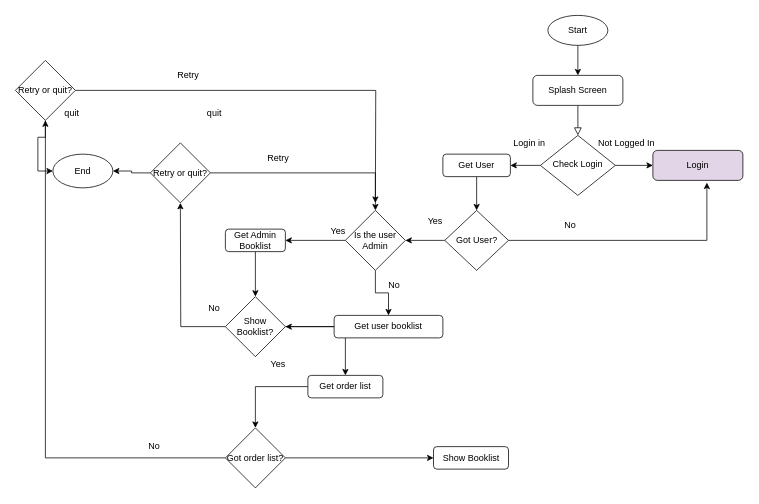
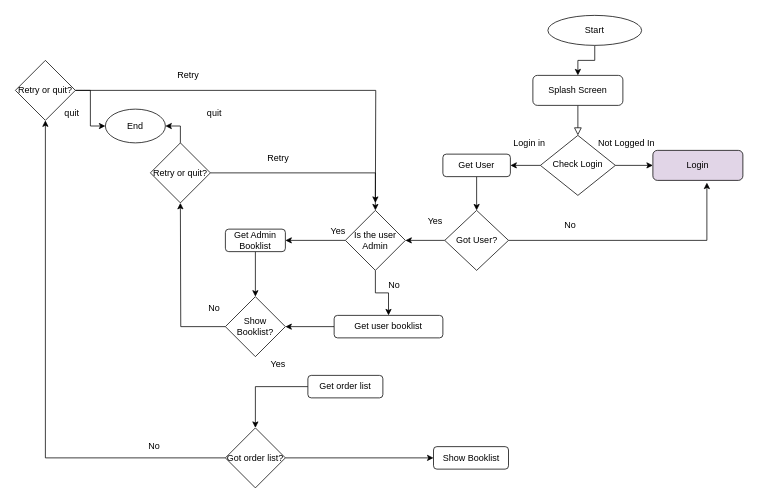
node "Start": size 60x30 -> 94x30
node "End": moved (83, 171) -> (135, 126)
edge "Show Booklist?" -> "Get order list": removed
